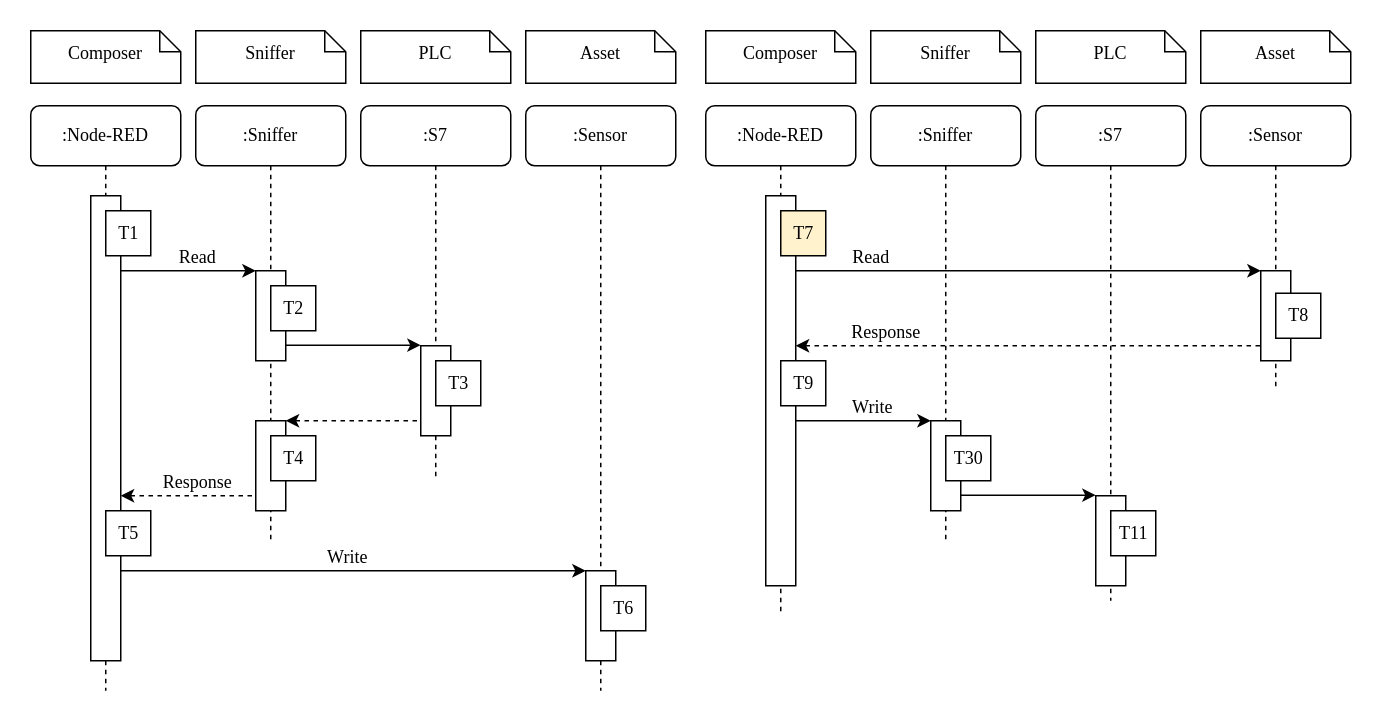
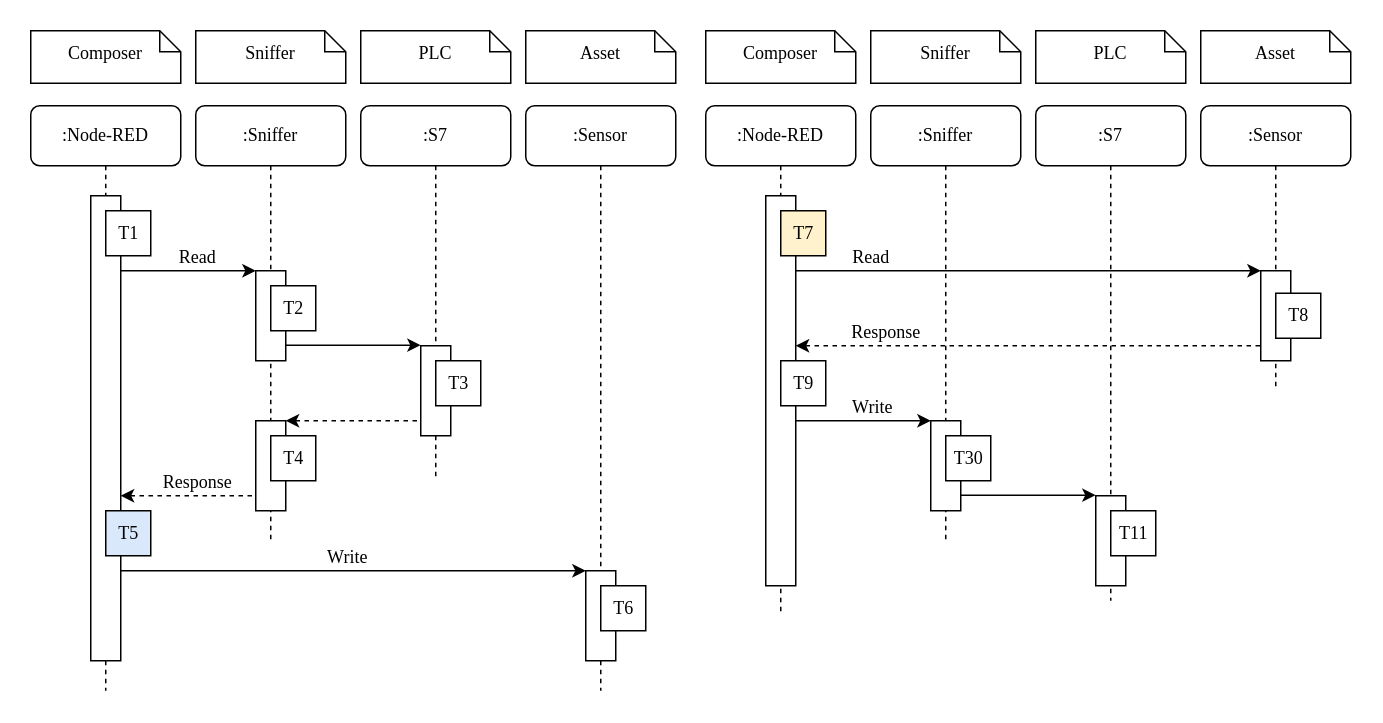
node "T5": fillcolor #ffffff -> #dae8fc
